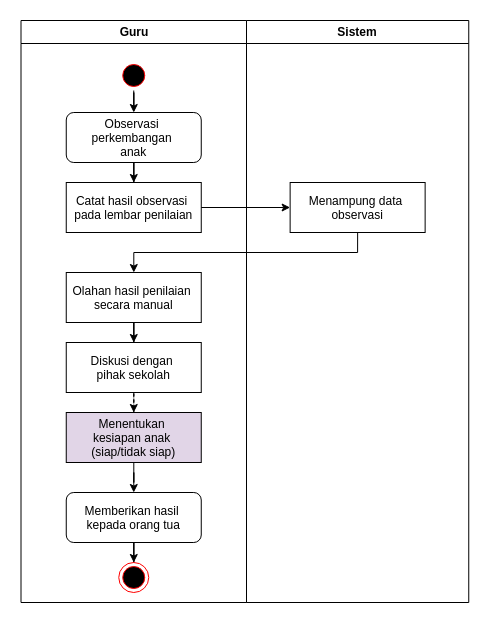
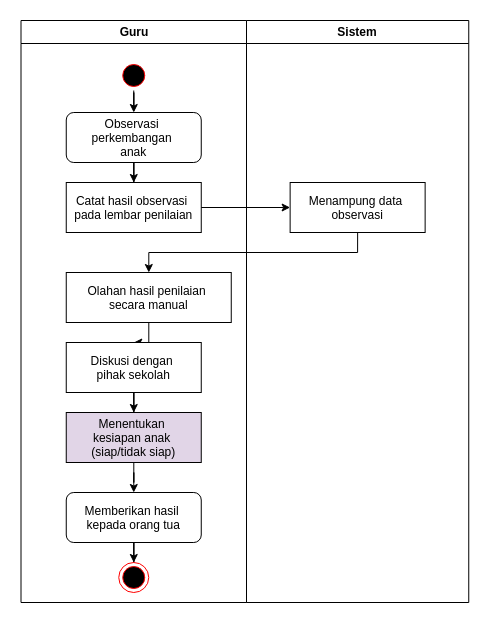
node "Olahan hasil penilaian secara manual": size 135x50 -> 165x50
edge "Diskusi dengan pihak sekolah" -> "Menentukan kesiapan anak (siap/tidak siap)": style dashed -> solid
